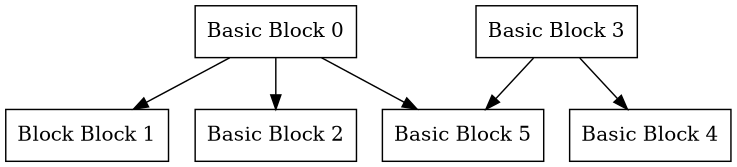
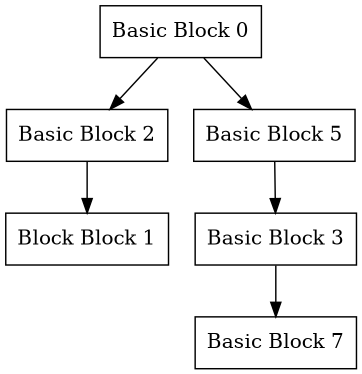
edge "Basic Block 3" -> "Basic Block 5": reversed
edge "Basic Block 0" -> "Block Block 1": now "Basic Block 2" -> "Block Block 1"
node "Basic Block 4": label "Basic Block 4" -> "Basic Block 7"
